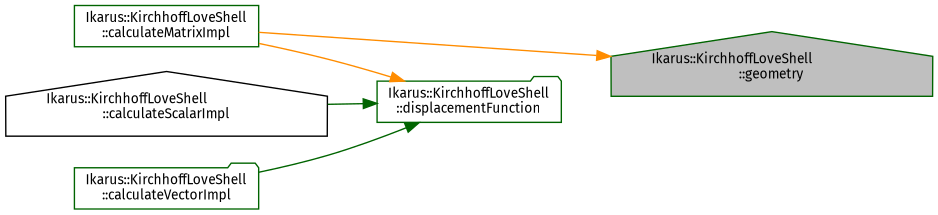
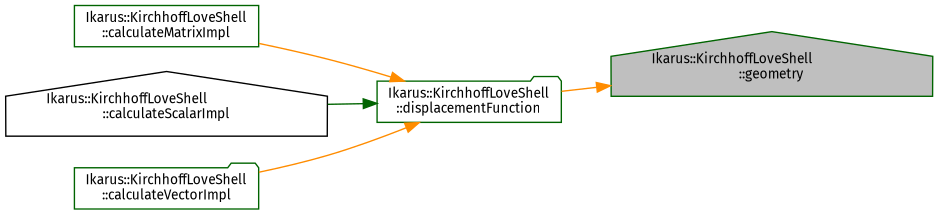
edge "Ikarus::KirchhoffLoveShell ::calculateMatrixImpl" -> "Ikarus::KirchhoffLoveShell ::geometry": now "Ikarus::KirchhoffLoveShell ::displacementFunction" -> "Ikarus::KirchhoffLoveShell ::geometry"
edge "Ikarus::KirchhoffLoveShell ::calculateVectorImpl" -> "Ikarus::KirchhoffLoveShell ::displacementFunction": color darkgreen -> darkorange
